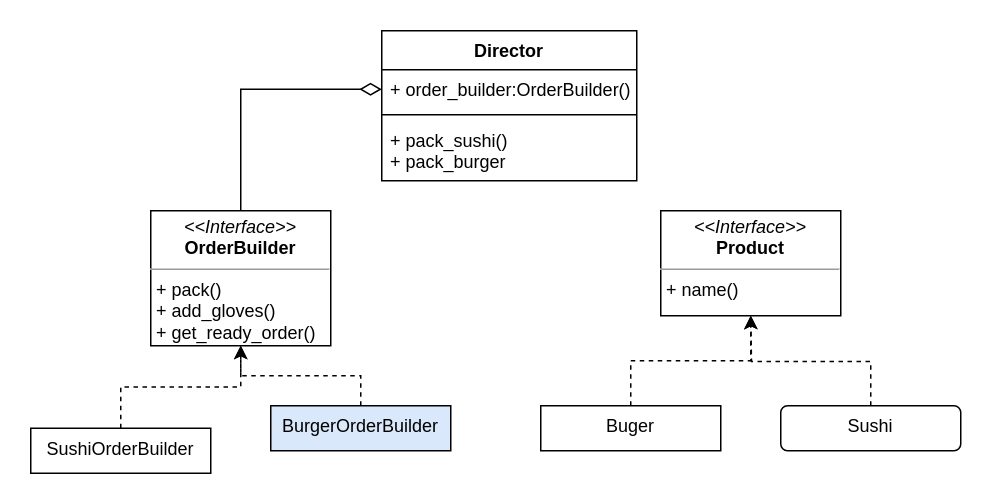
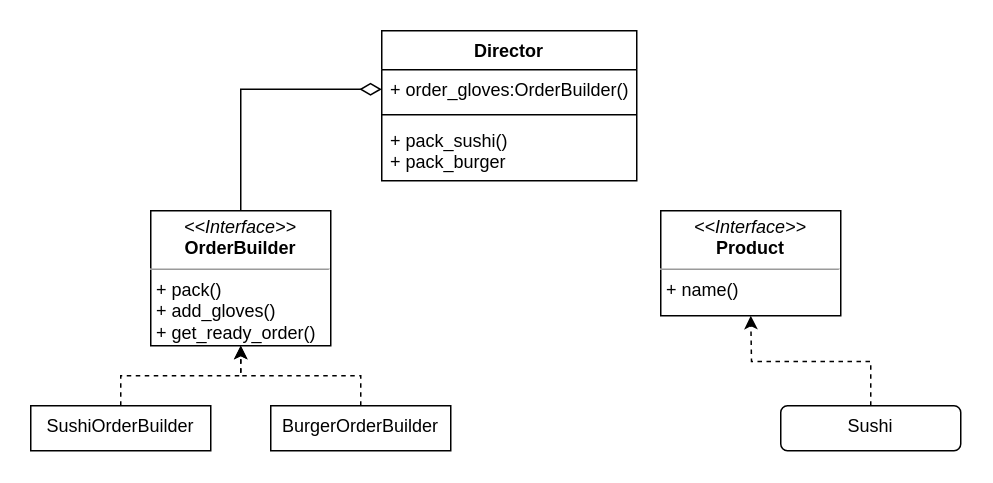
node "+ order_builder:OrderBuilder()": label "+ order_builder:OrderBuilder()" -> "+ order_gloves:OrderBuilder()"
edge "Buger" -> "<<Interface>> Product + name()": removed
node "BurgerOrderBuilder": fillcolor #dae8fc -> #ffffff
node "Buger": removed
node "SushiOrderBuilder": moved (121, 451) -> (121, 428)
